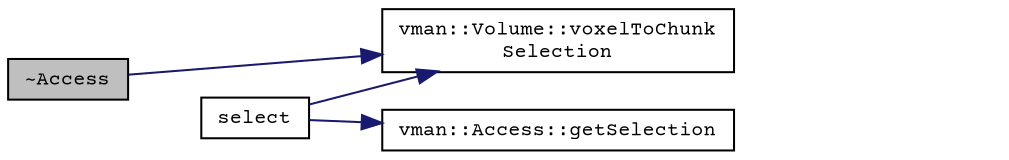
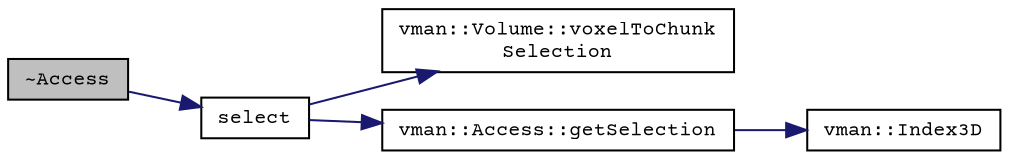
edge "~Access" -> "vman::Volume::voxelToChunk Selection": now "~Access" -> "select"
node "vman::Index3D": added
